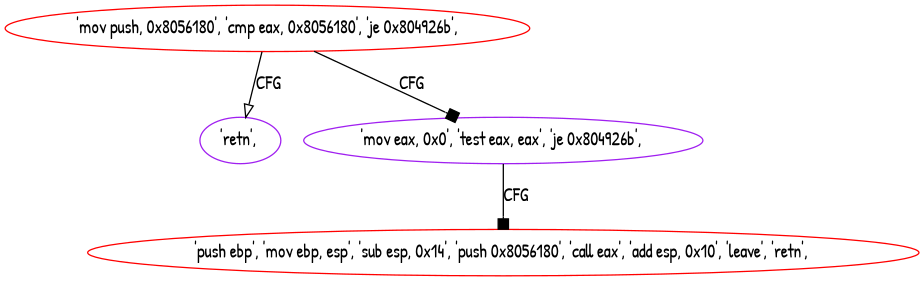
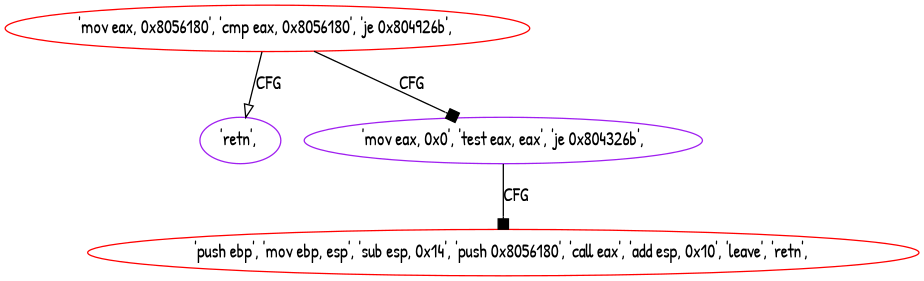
node "'mov push, 0x8056180', 'cmp eax, 0x8056180', 'je 0x804926b',": label "'mov push, 0x8056180', 'cmp eax, 0x8056180', 'je 0x804926b'," -> "'mov eax, 0x8056180', 'cmp eax, 0x8056180', 'je 0x804926b',"
node "'mov eax, 0x0', 'test eax, eax', 'je 0x804926b',": label "'mov eax, 0x0', 'test eax, eax', 'je 0x804926b'," -> "'mov eax, 0x0', 'test eax, eax', 'je 0x804326b',"
